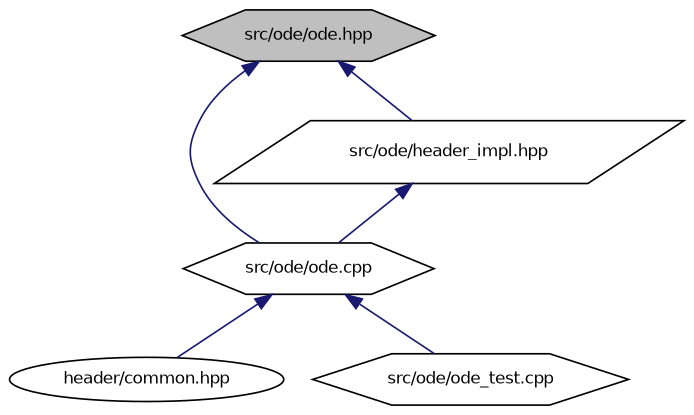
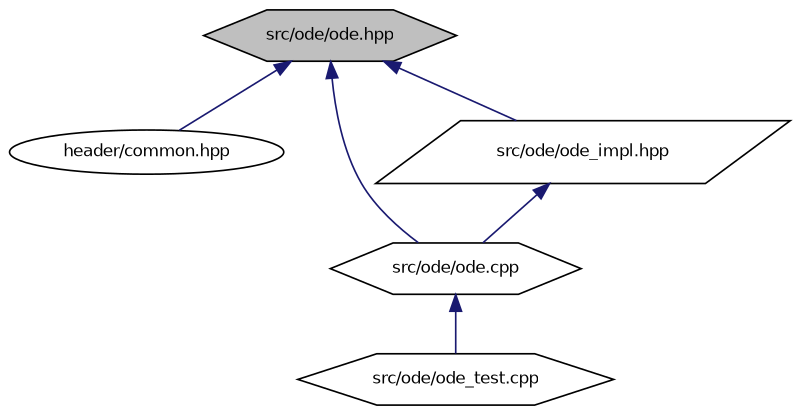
node "src/ode/header_impl.hpp": label "src/ode/header_impl.hpp" -> "src/ode/ode_impl.hpp"
edge "header/common.hpp" -> "src/ode/ode.cpp": now "header/common.hpp" -> "src/ode/ode.hpp"
